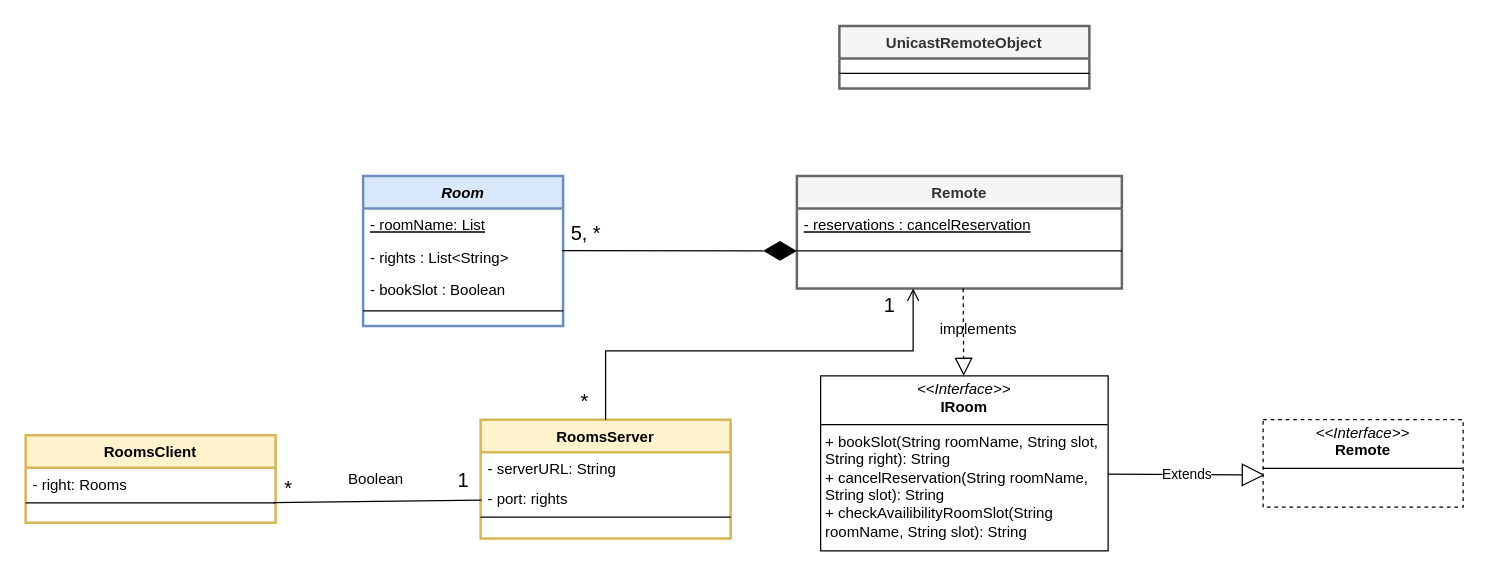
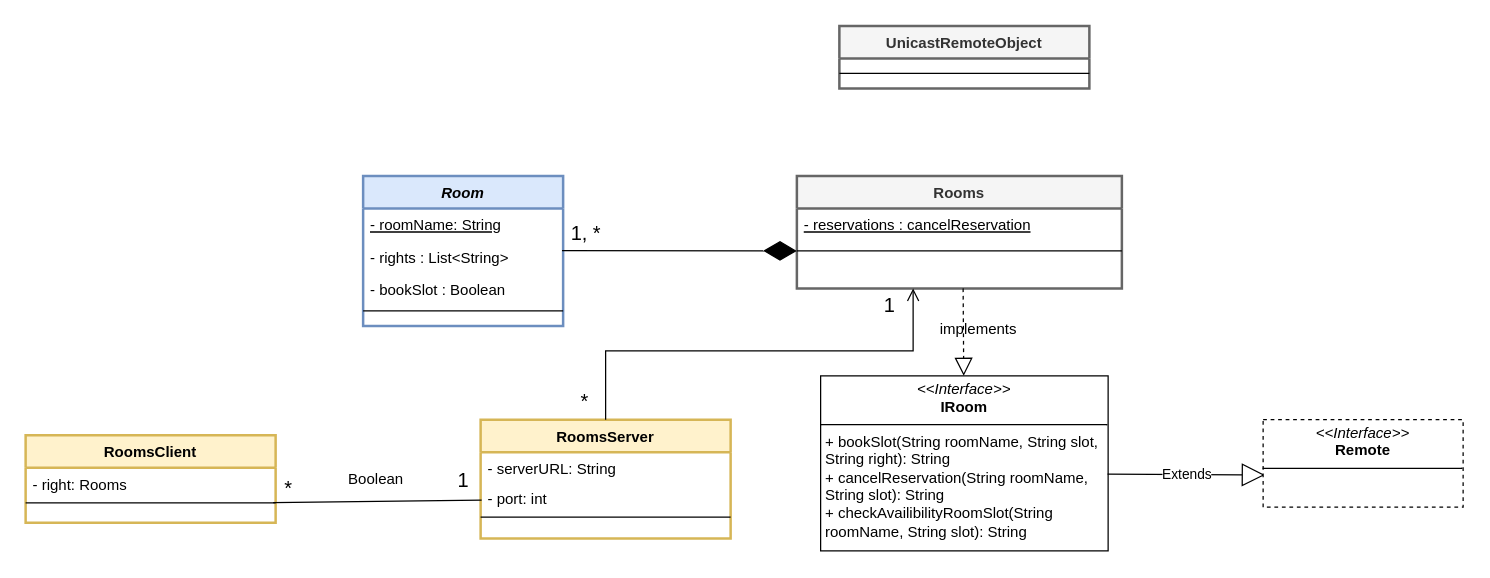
node "Remote": label "Remote" -> "Rooms"
node "- roomName: List": label "- roomName: List" -> "- roomName: String"
node "5, *": label "5, *" -> "1, *"
node "- port: rights": label "- port: rights" -> "- port: int"
